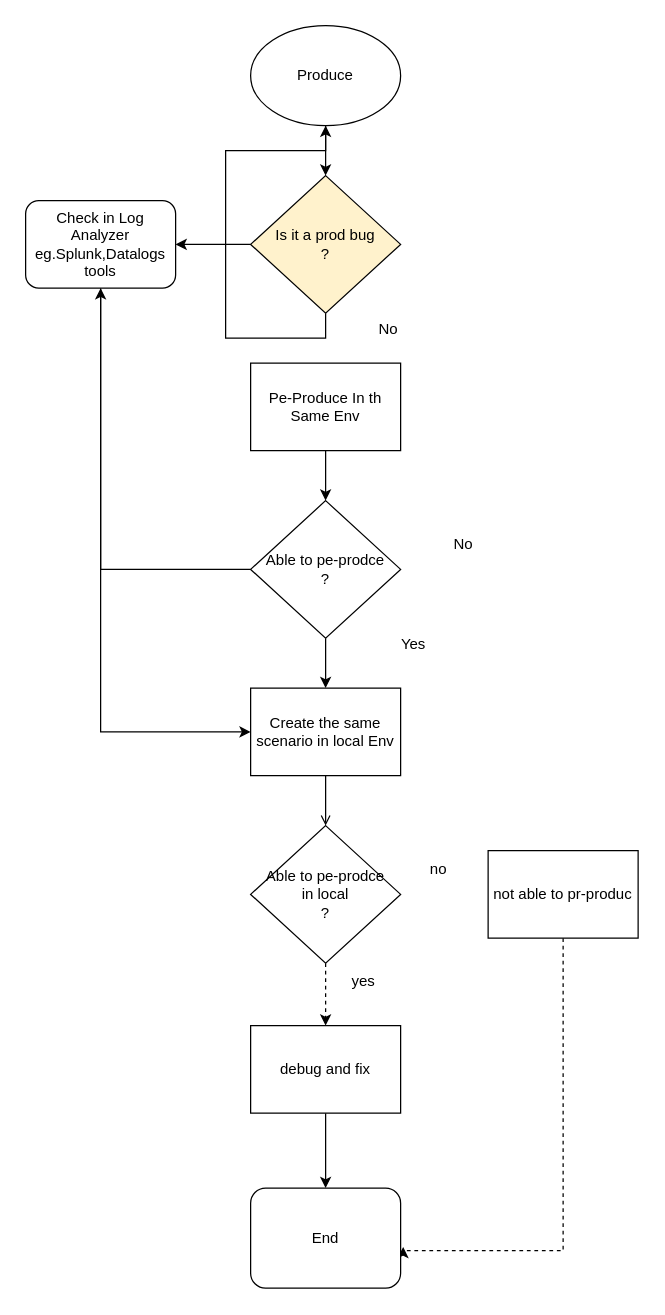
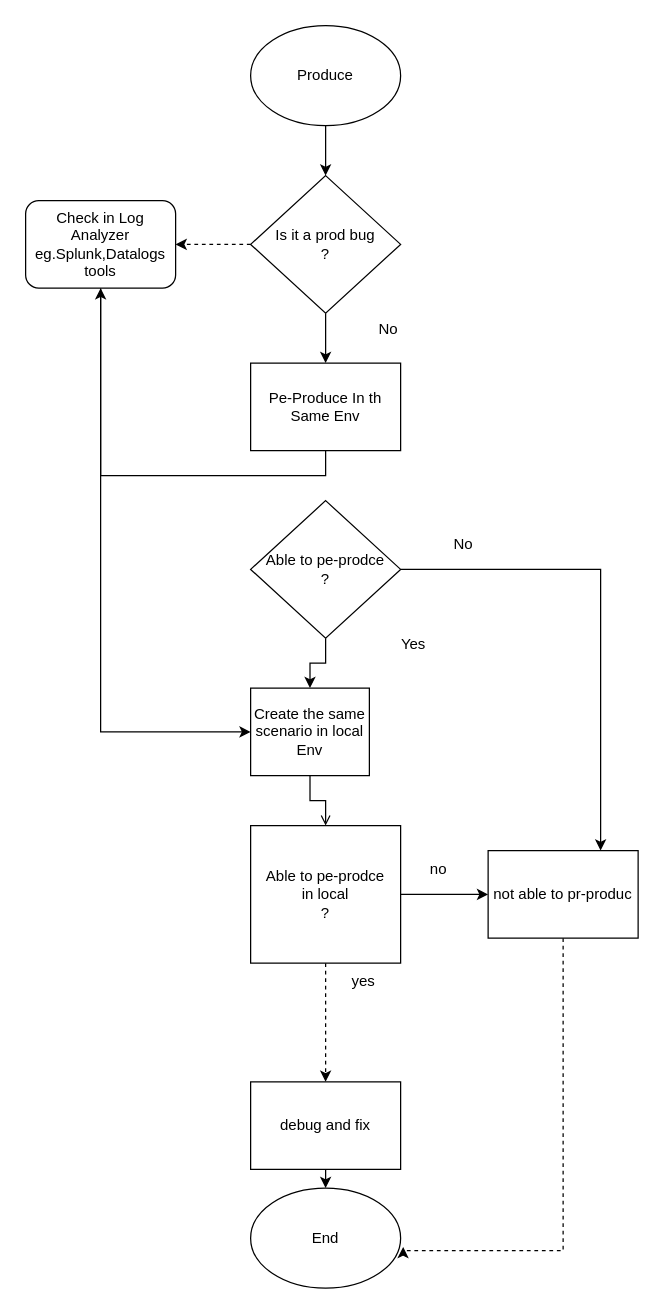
edge "Is it a prod bug ?" -> "Check in Log Analyzer eg.Splunk,Datalogs tools": style solid -> dashed
node "Is it a prod bug ?": fillcolor #fff2cc -> #ffffff
edge "Is it a prod bug ?" -> "Produce": now "Is it a prod bug ?" -> "Pe-Produce In th Same Env"
edge "Pe-Produce In th Same Env" -> "Able to pe-prodce ?": now "Pe-Produce In th Same Env" -> "Check in Log Analyzer eg.Splunk,Datalogs tools"
edge "Able to pe-prodce ?" -> "Check in Log Analyzer eg.Splunk,Datalogs tools": now "Able to pe-prodce ?" -> "not able to pr-produc"
node "Create the same scenario in local Env": size 150x88 -> 119x88
node "Able to pe-prodce in local ?": shape diamond -> rectangle
edge "Able to pe-prodce in local ?" -> "not able to pr-produc": added
node "debug and fix": moved (326, 1069) -> (326, 1126)
node "End": shape rounded rectangle -> ellipse
